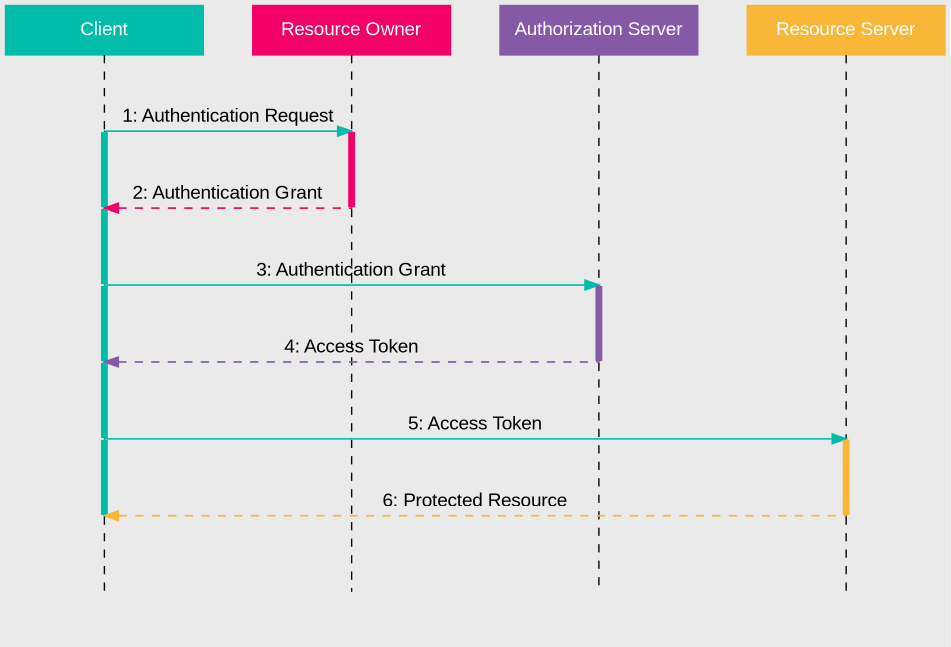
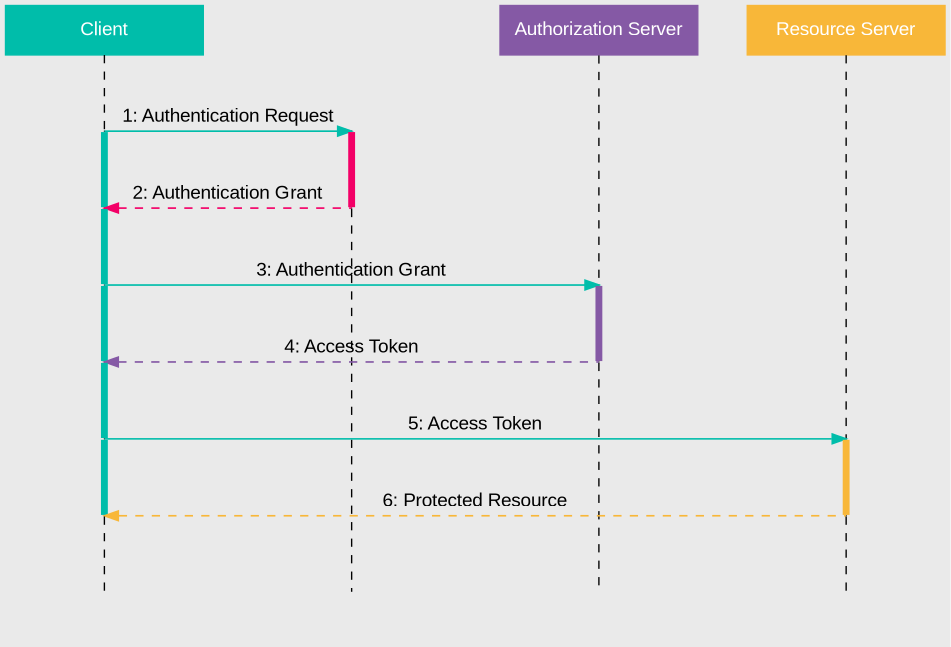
node "Resource Owner": removed
